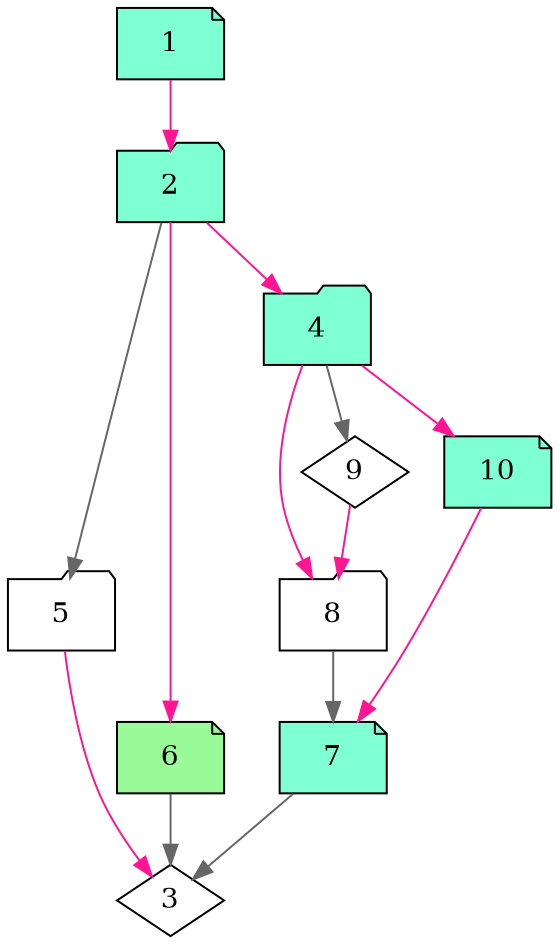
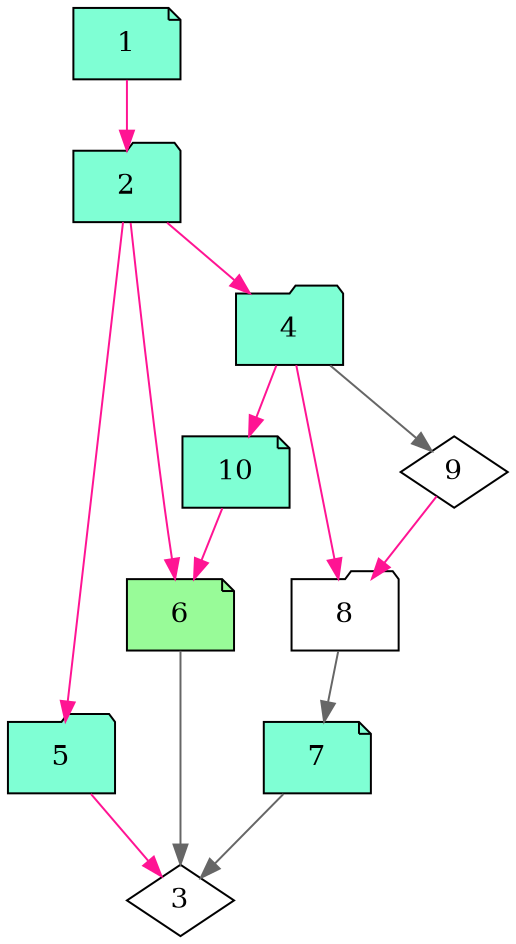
edge "2" -> "5": color gray40 -> deeppink
edge "10" -> "7": now "10" -> "6"
node "5": fillcolor white -> aquamarine
